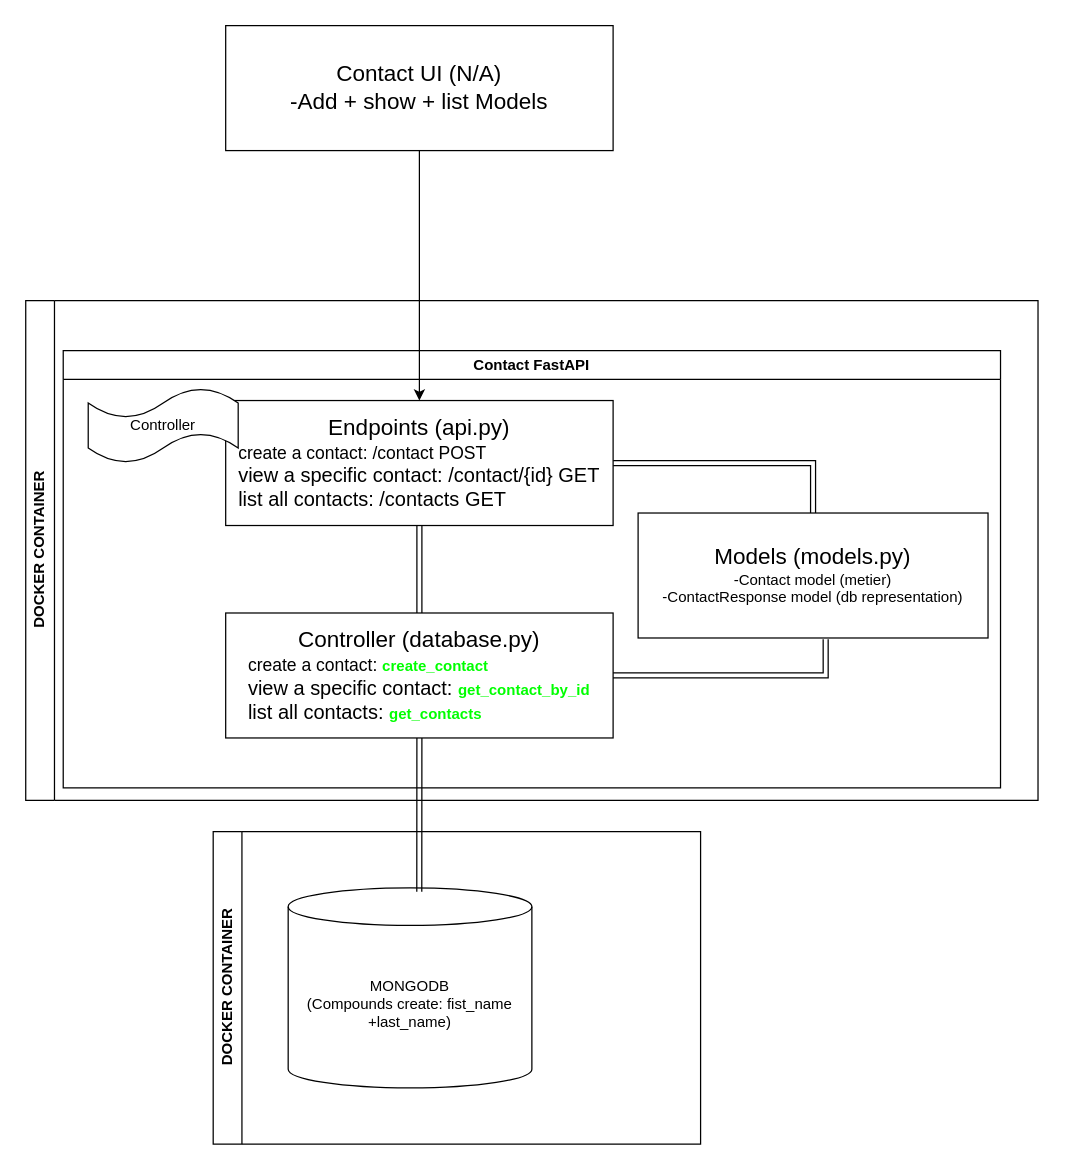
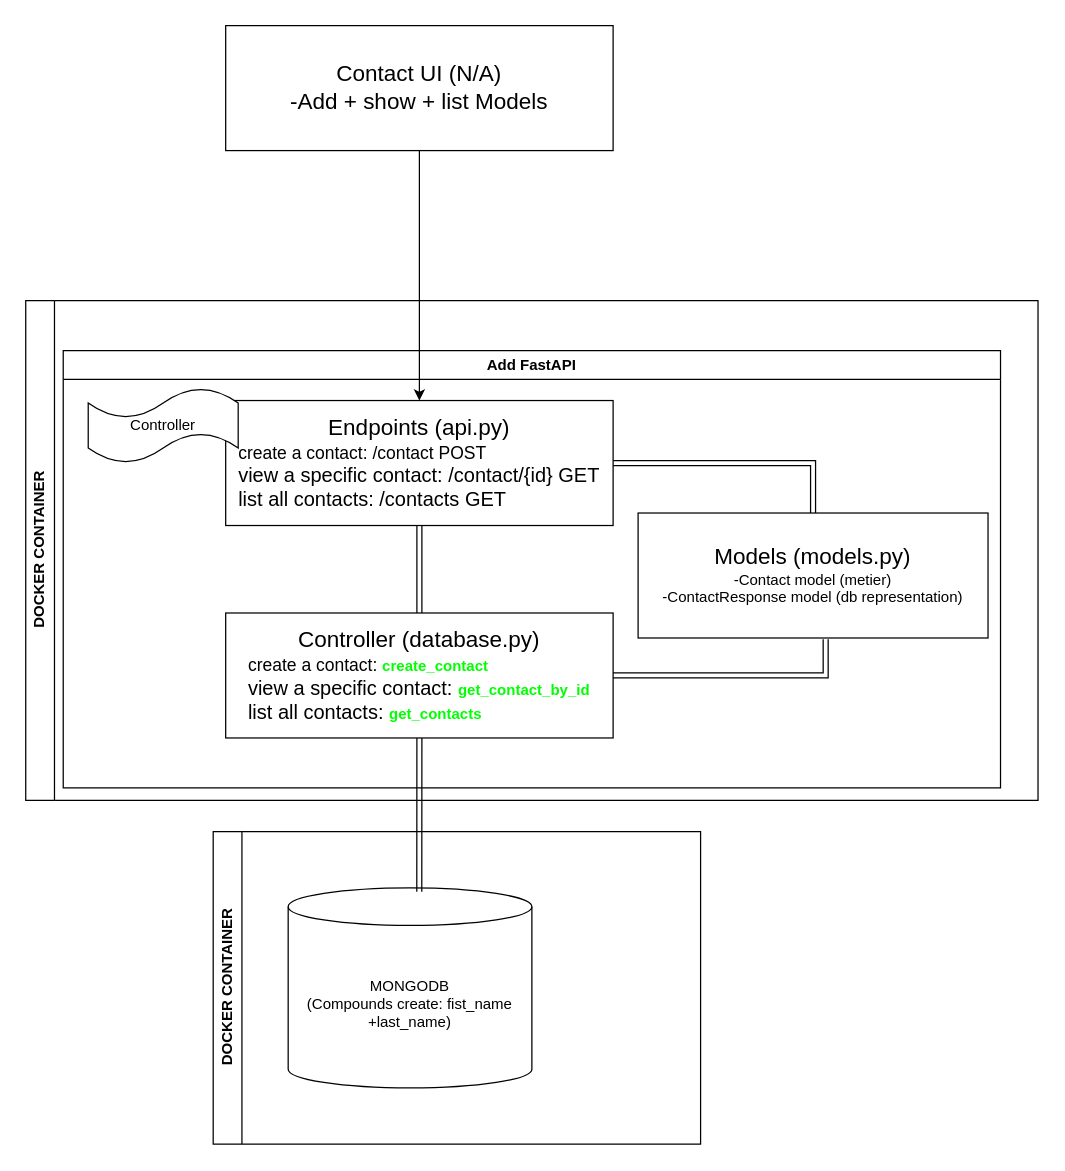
node "Contact FastAPI": label "Contact FastAPI" -> "Add FastAPI"
